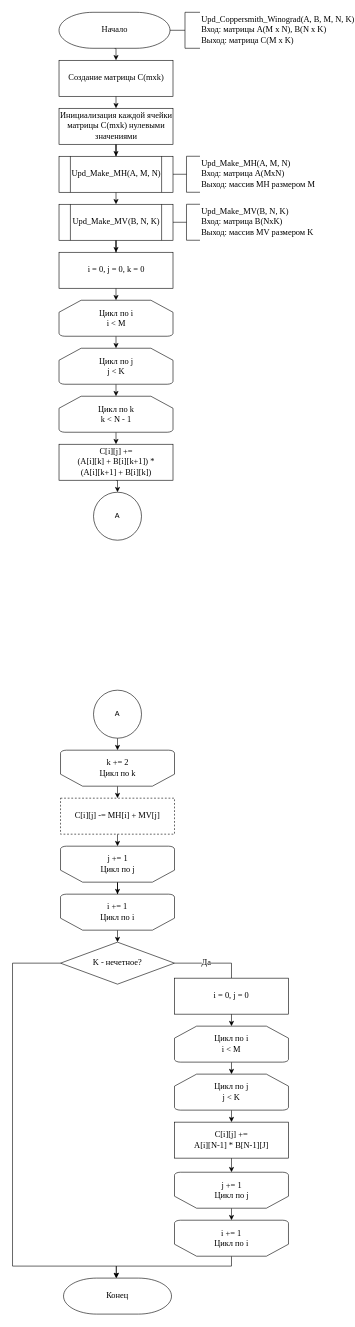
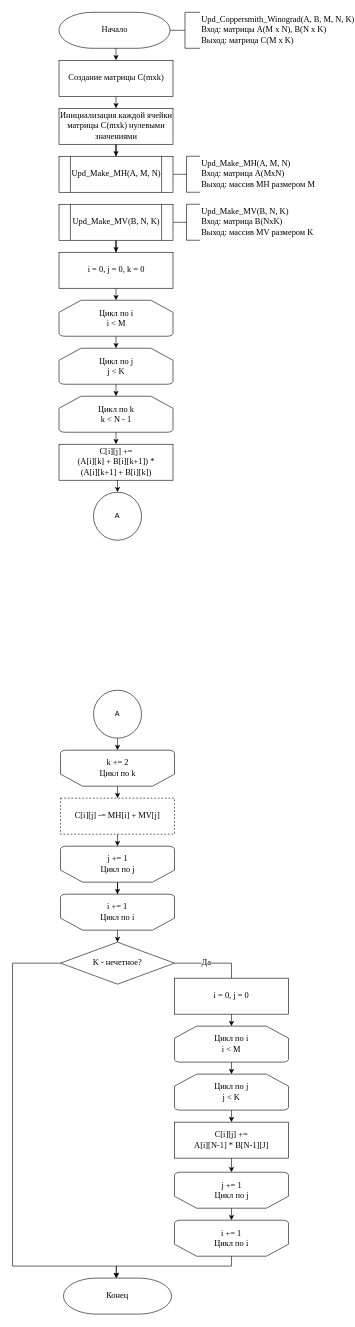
edge "Upd_Make_MH(A, M, N)" -> "Upd_Make_MV(B, N, K)": removed
